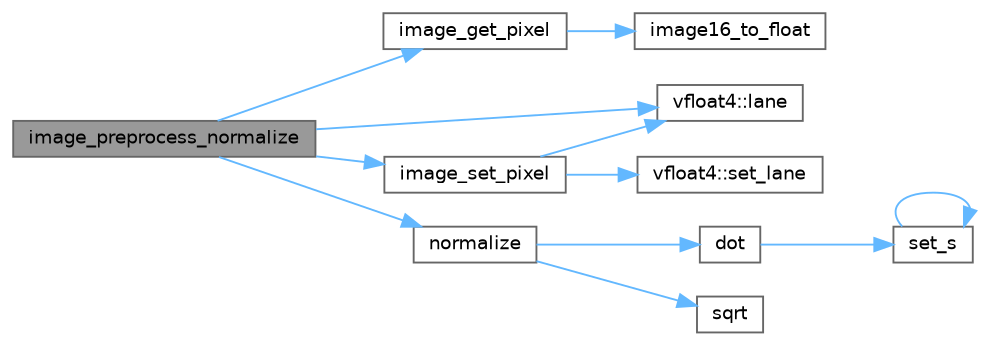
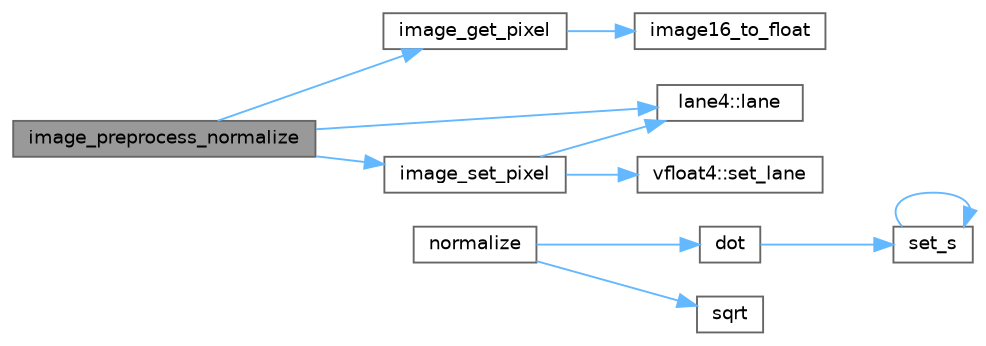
node "vfloat4::lane": label "vfloat4::lane" -> "lane4::lane"
edge "image_preprocess_normalize" -> "normalize": removed
